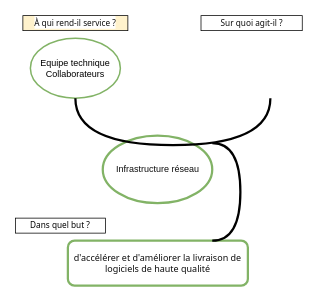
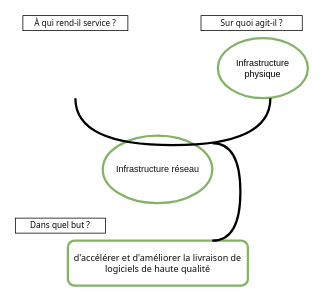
node "À qui rend-il service ?": fillcolor #fff2cc -> #ffffff
node "Equipe technique Collaborateurs": removed
node "Infrastructure physique": added
